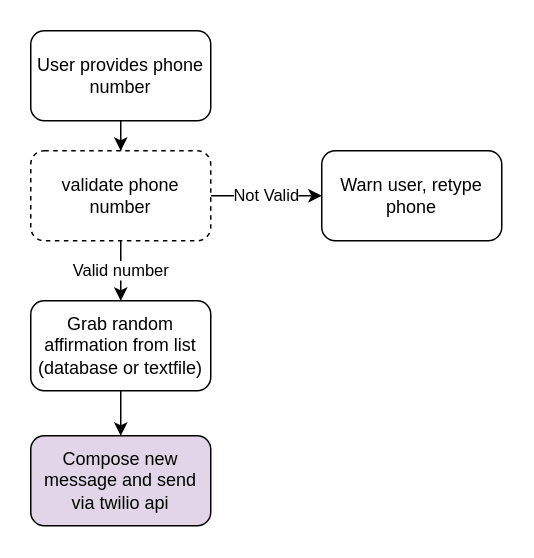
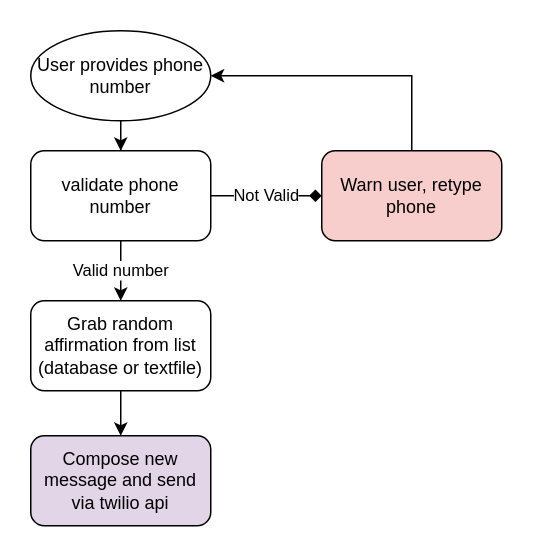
node "User provides phone number": shape rounded rectangle -> ellipse
edge "Warn user, retype phone" -> "User provides phone number": added
node "validate phone number": style dashed -> solid
edge "validate phone number" -> "Warn user, retype phone": arrowhead classic -> diamond
node "Warn user, retype phone": fillcolor #ffffff -> #f8cecc
